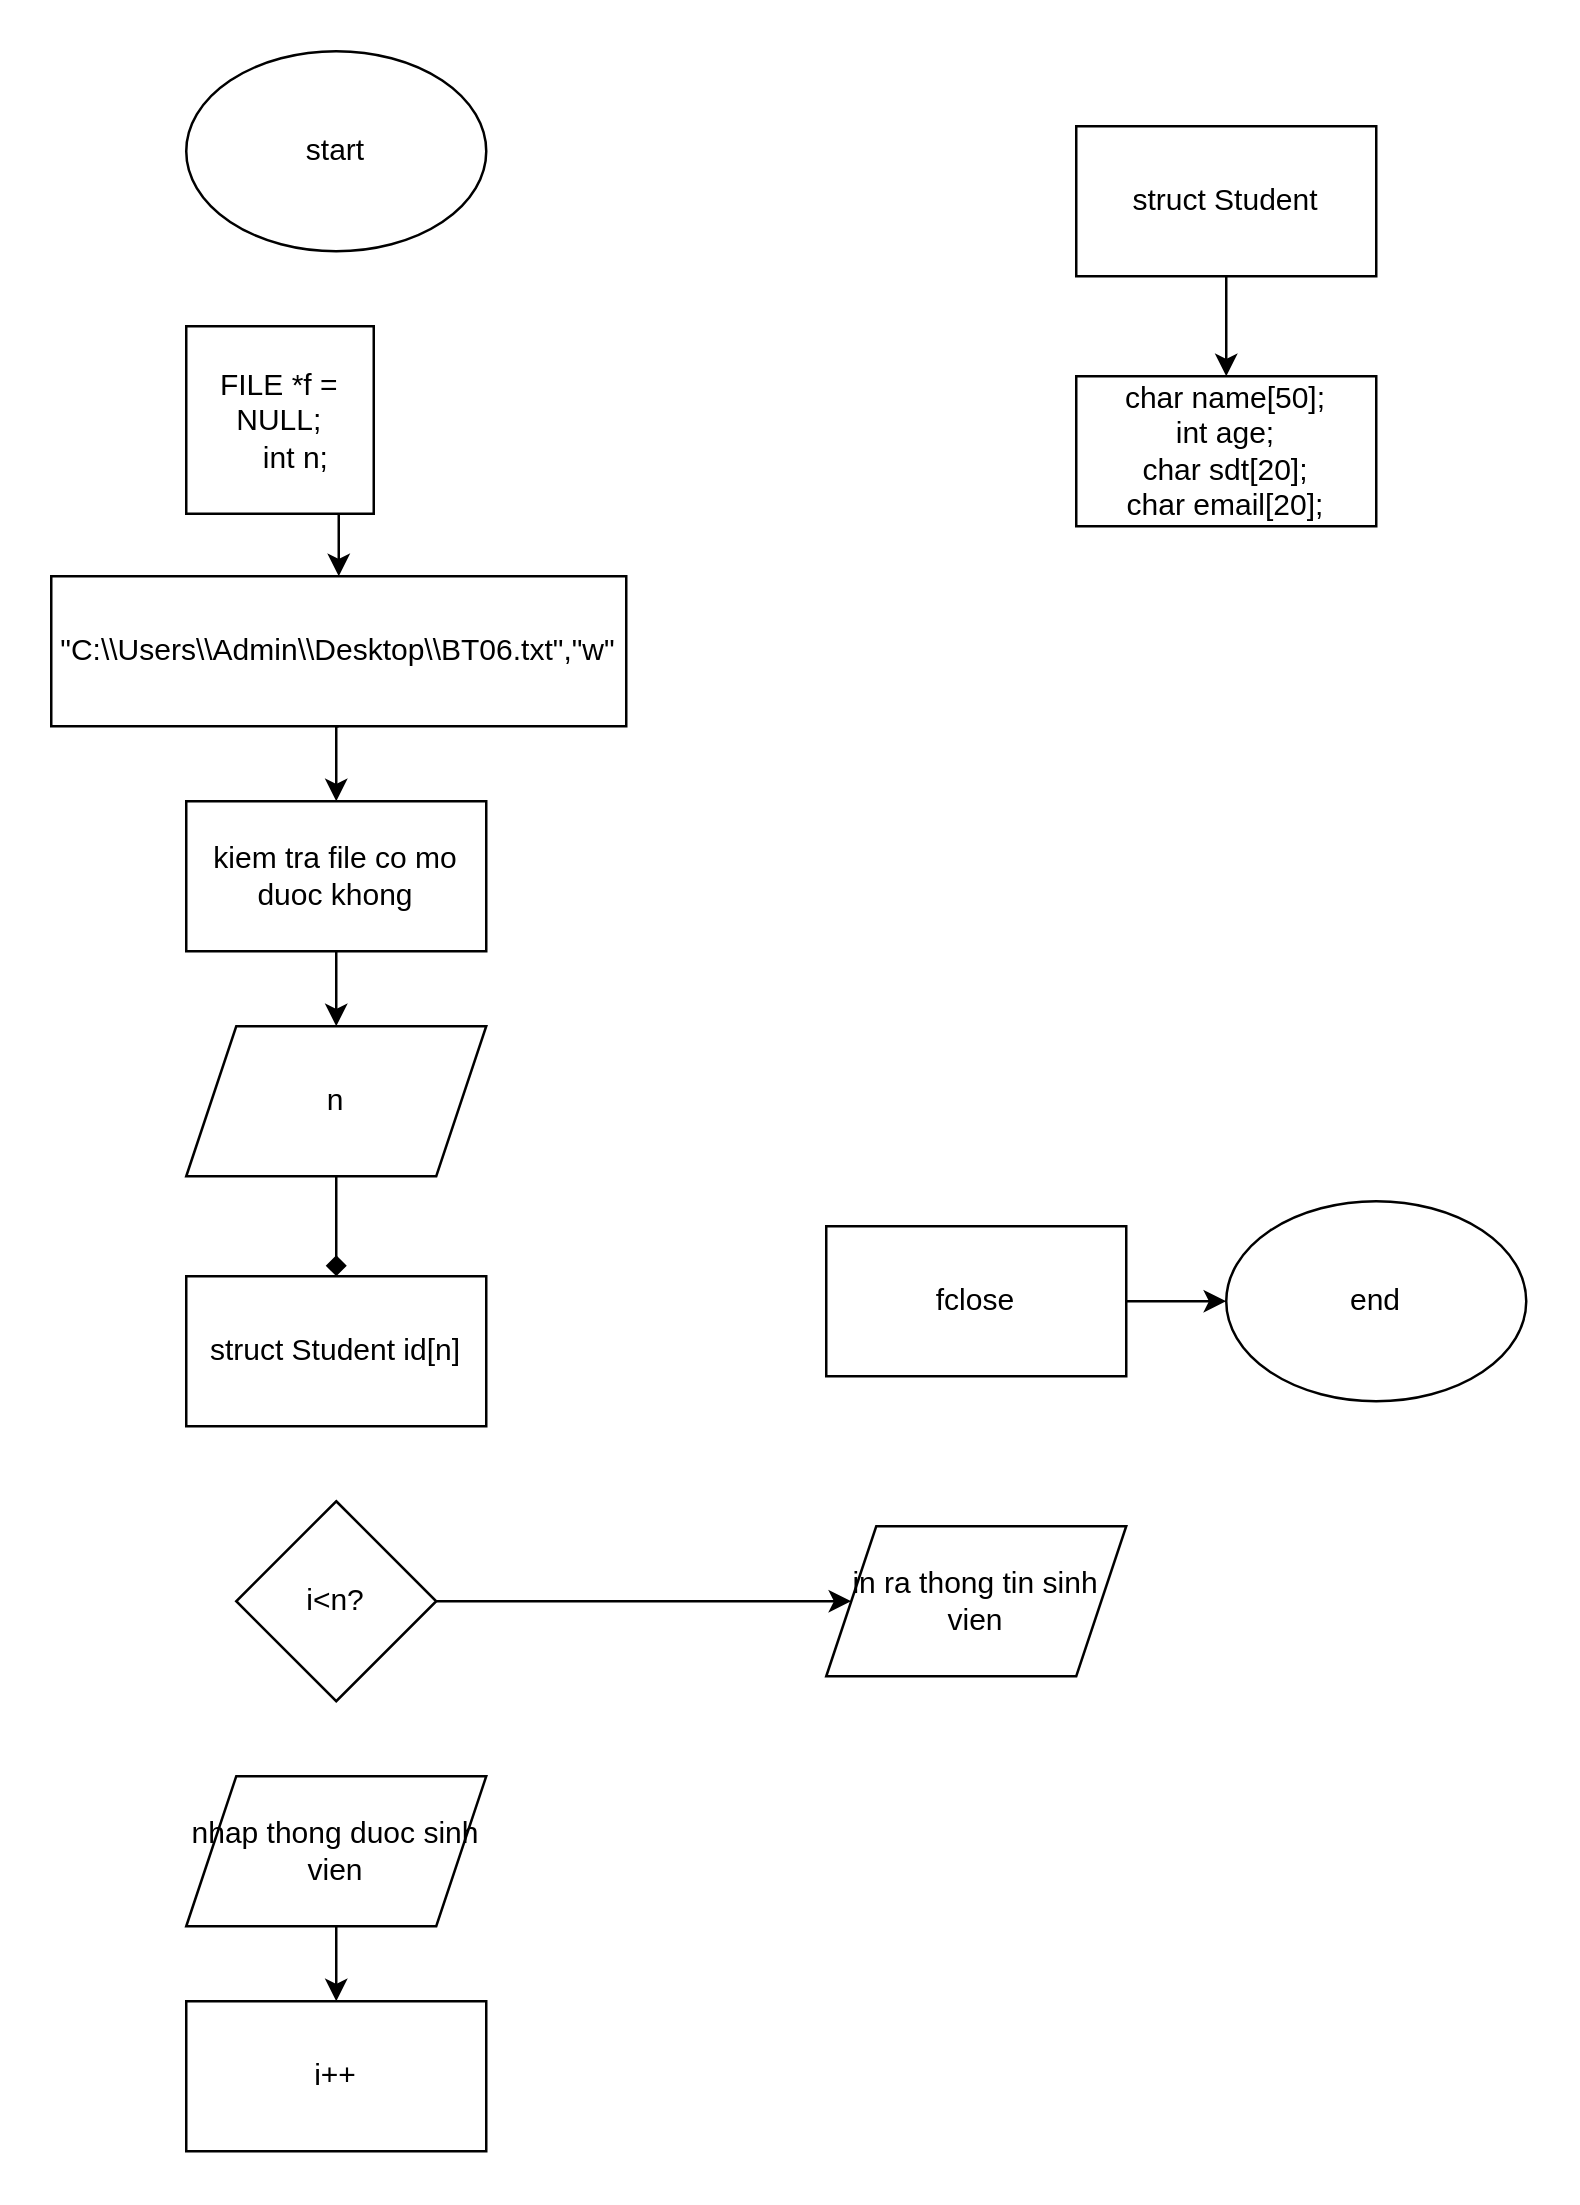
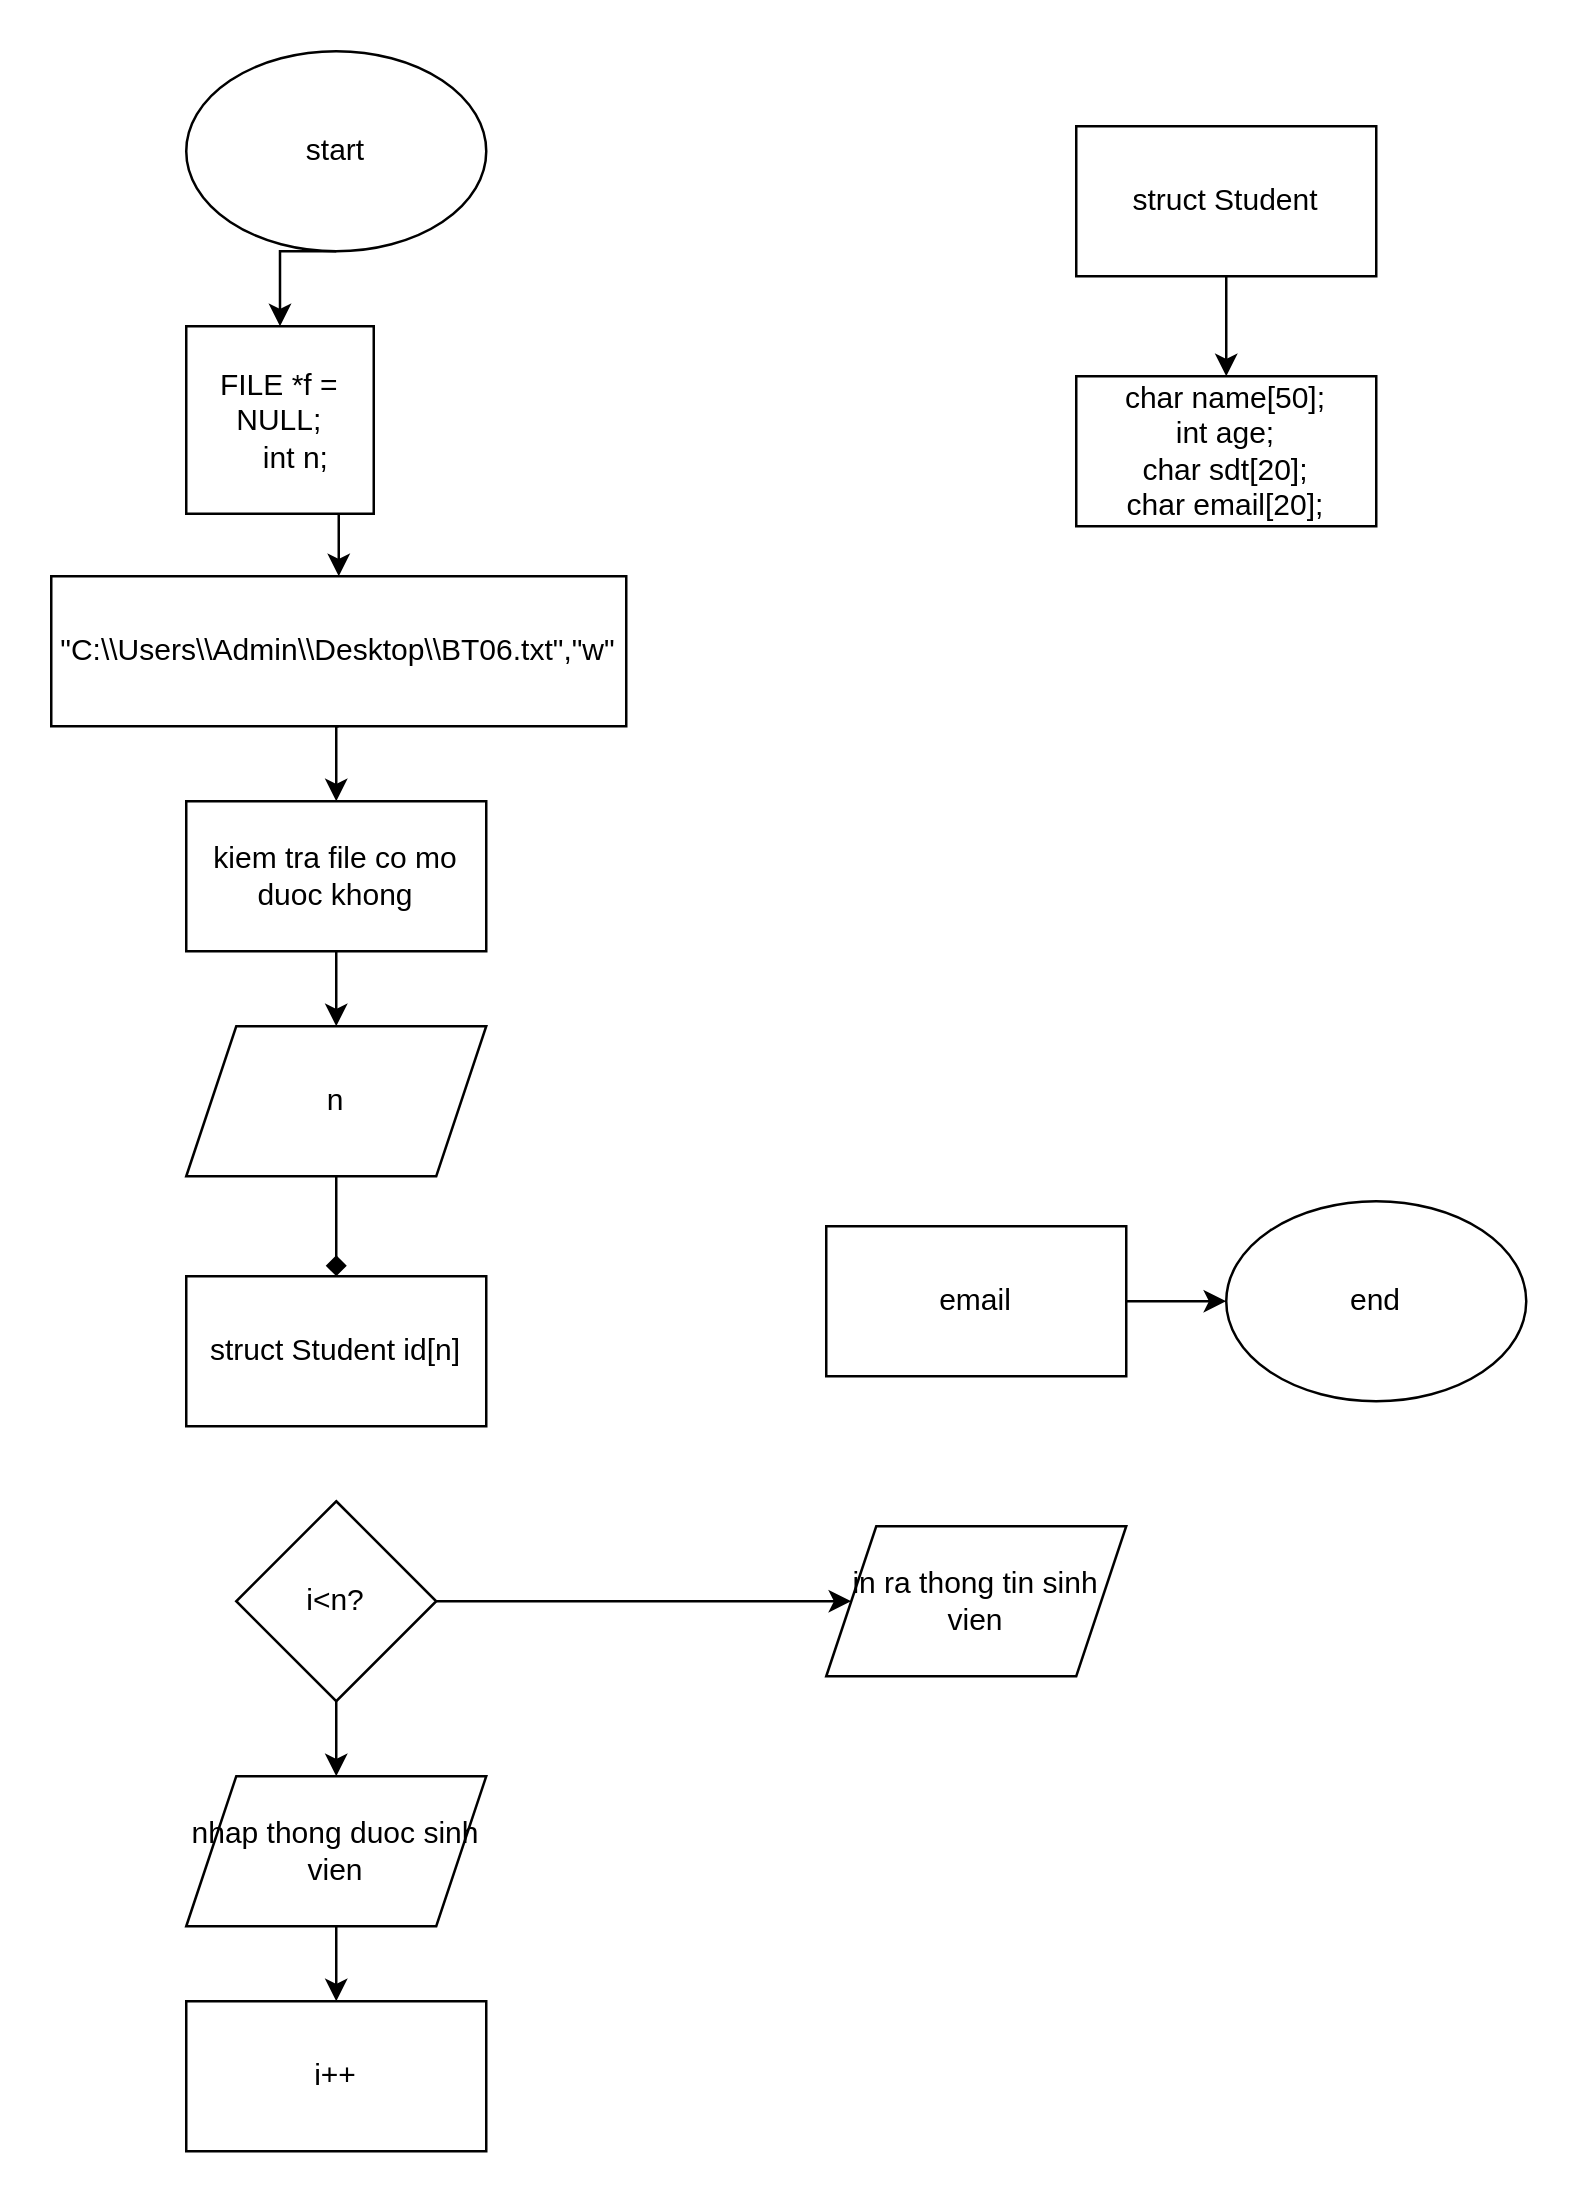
edge "start" -> "FILE *f = NULL; int n;": added
node "fclose": label "fclose" -> "email"
edge "i<n?" -> "nhap thong duoc sinh vien": added
